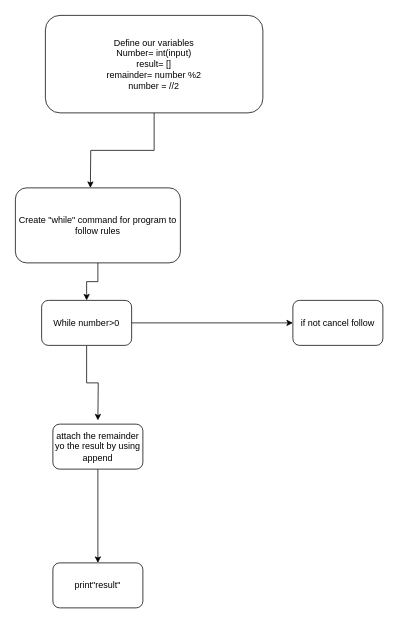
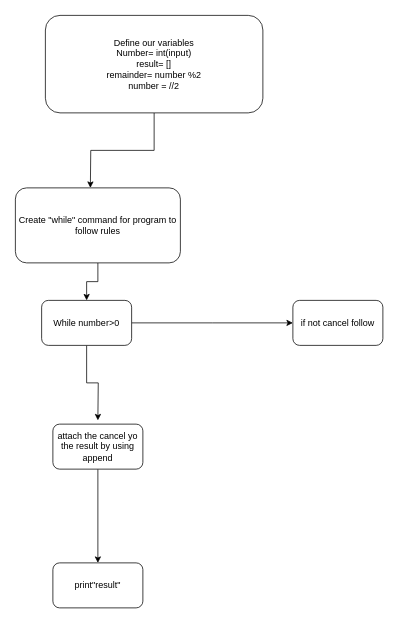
node "attach the remainder yo the result by using append": label "attach the remainder yo the result by using append" -> "attach the cancel yo the result by using append"
